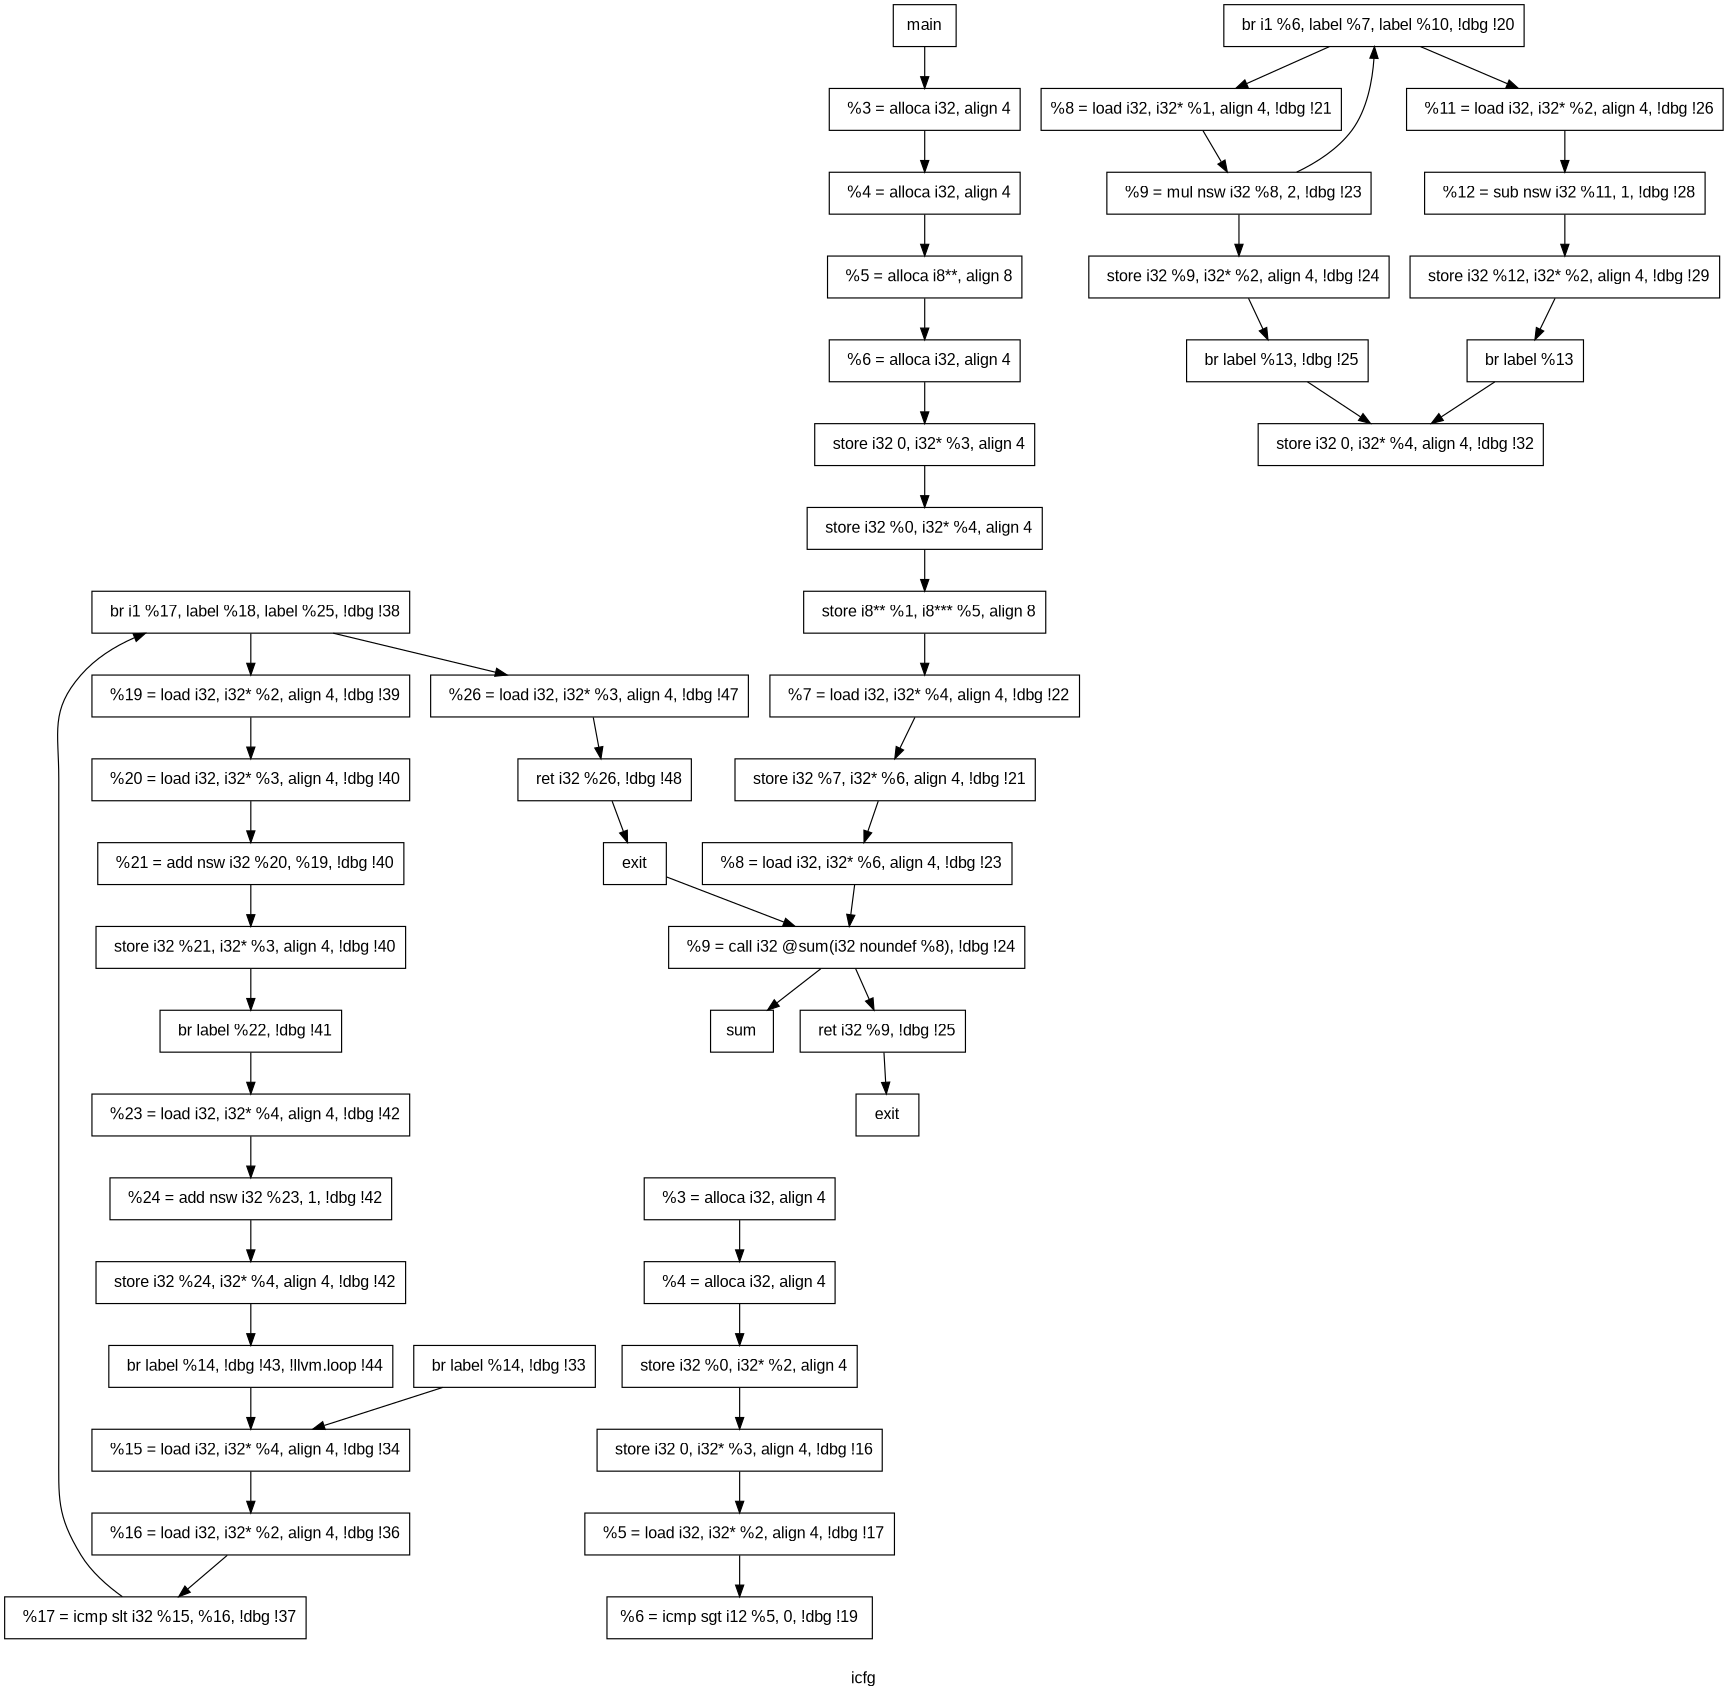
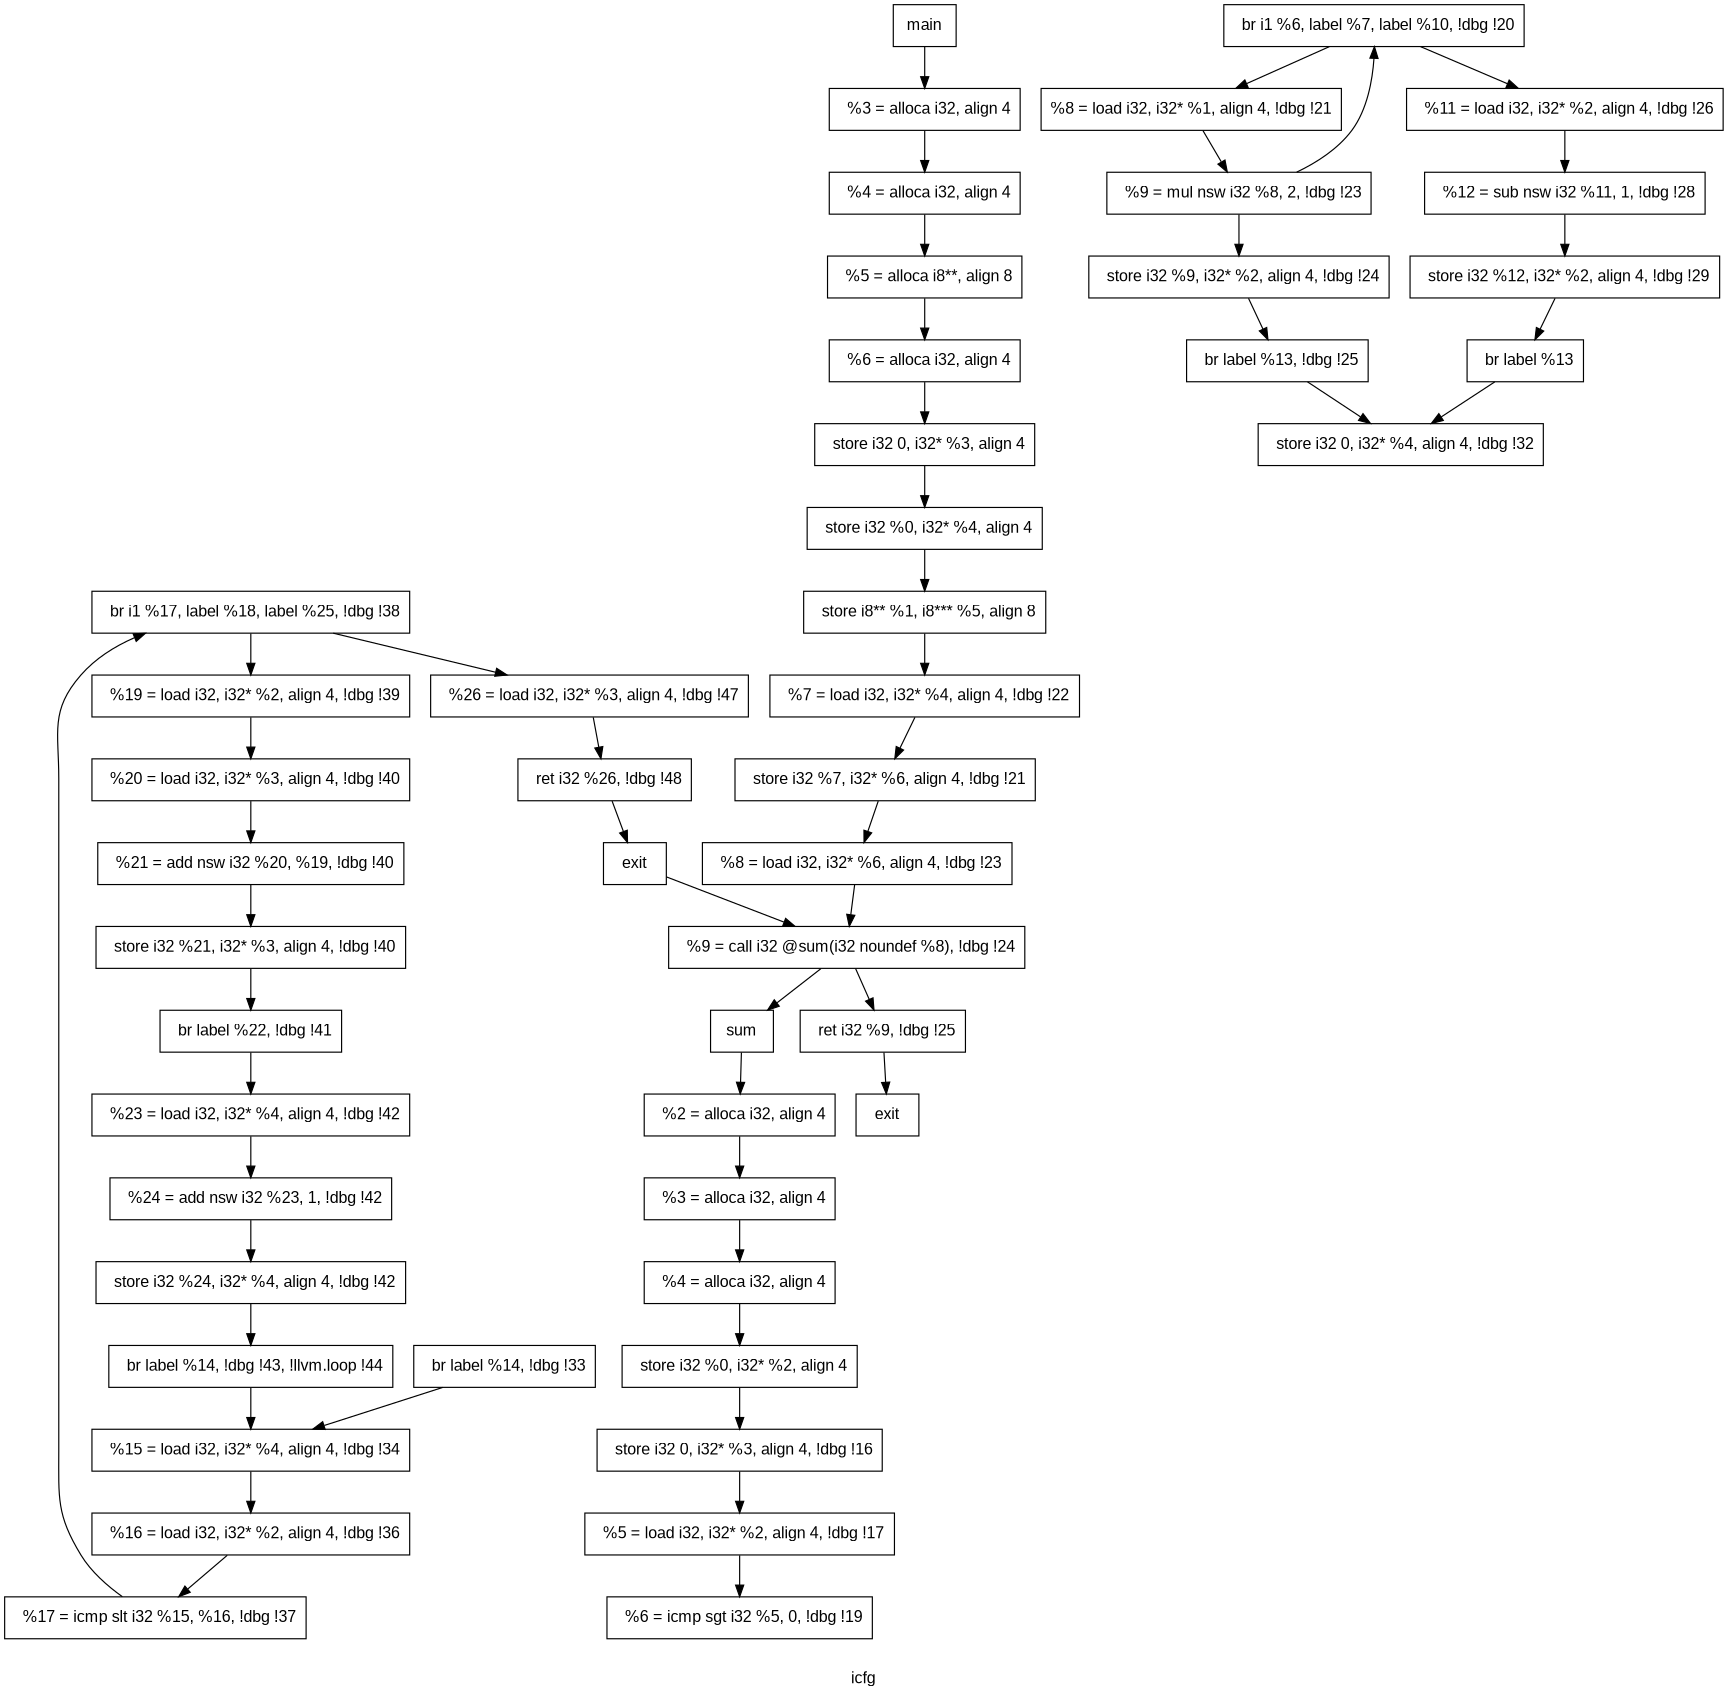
node "%2 = alloca i32, align 4": added
node "%6 = icmp sgt i12 %5, 0, !dbg !19": label "%6 = icmp sgt i12 %5, 0, !dbg !19" -> "%6 = icmp sgt i32 %5, 0, !dbg !19"
